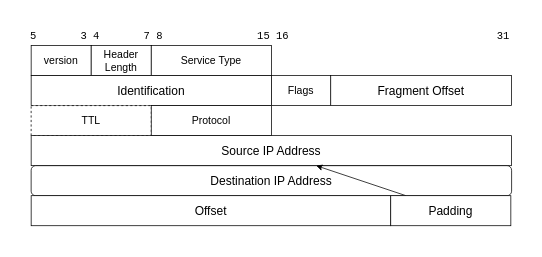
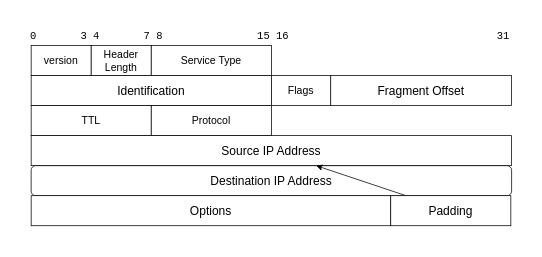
node "5 3 4 7 8 15 16 31": label "5 3 4 7 8 15 16 31" -> "0 3 4 7 8 15 16 31"
node "TTL": style dashed -> solid
node "Offset": label "Offset" -> "Options"
